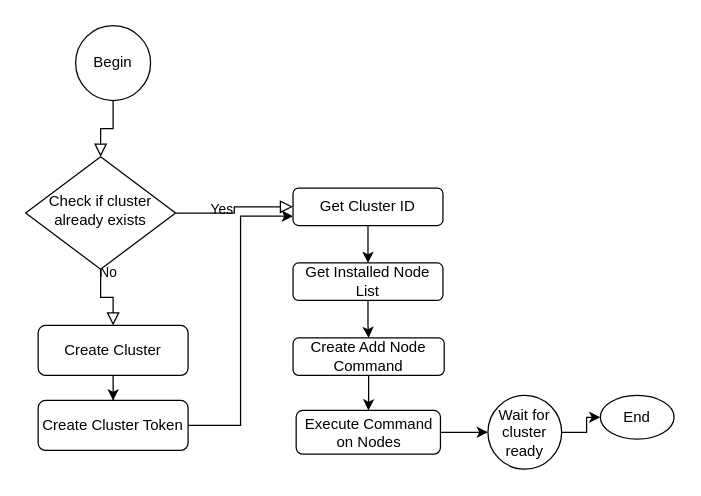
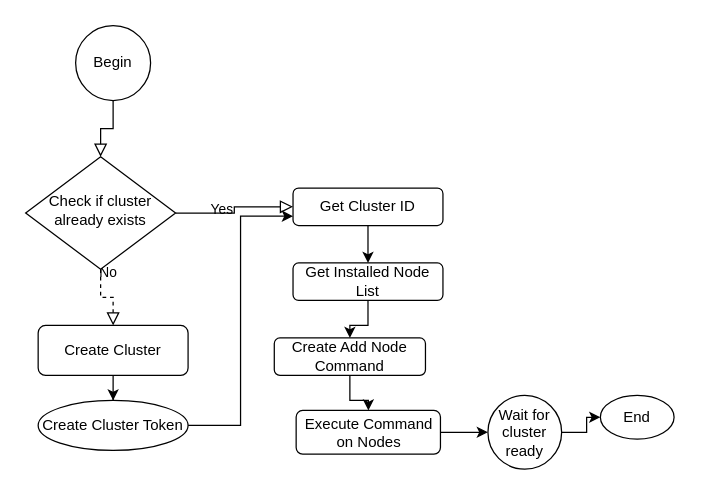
edge "Check if cluster already exists" -> "Create Cluster": style solid -> dashed
node "Create Add Node Command": moved (369, 357) -> (350, 357)
node "Create Cluster Token": shape rounded rectangle -> ellipse
